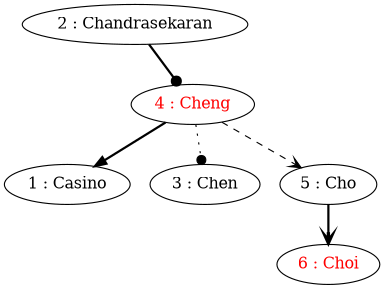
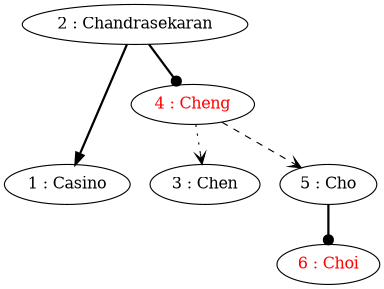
edge "4 : Cheng" -> "3 : Chen": arrowhead dot -> vee
edge "4 : Cheng" -> "1 : Casino": now "2 : Chandrasekaran" -> "1 : Casino"
edge "5 : Cho" -> "6 : Choi": arrowhead vee -> dot
